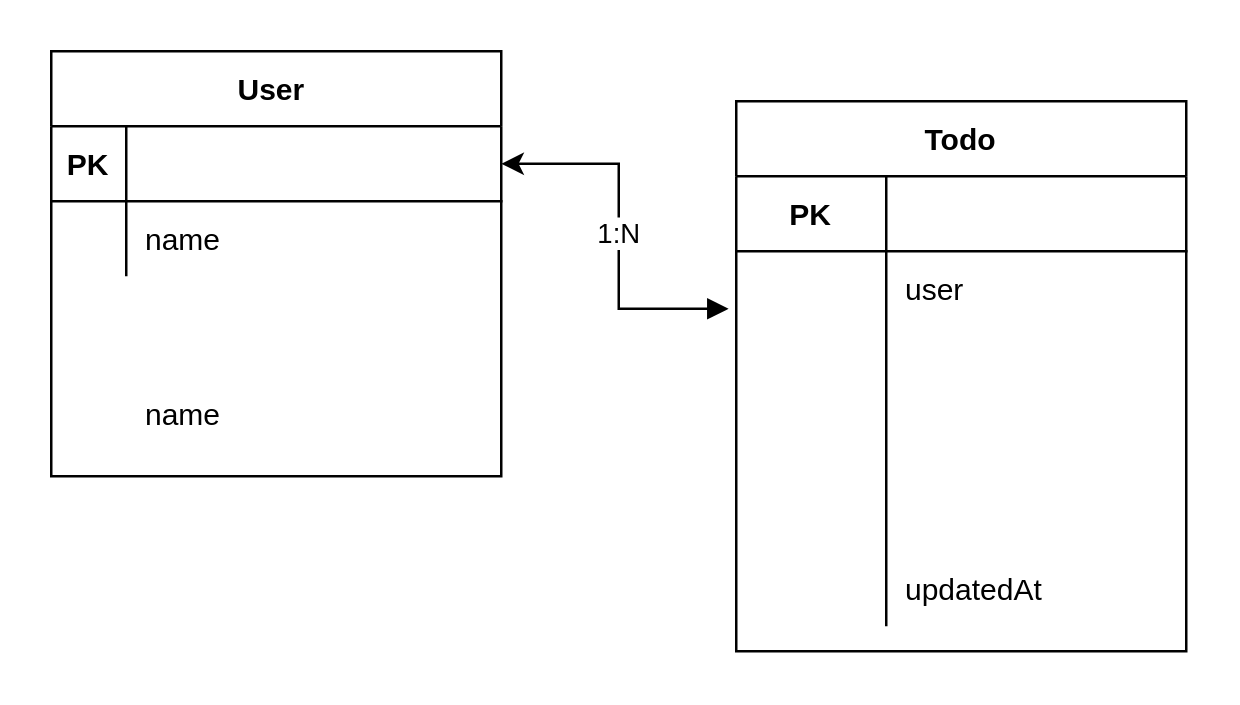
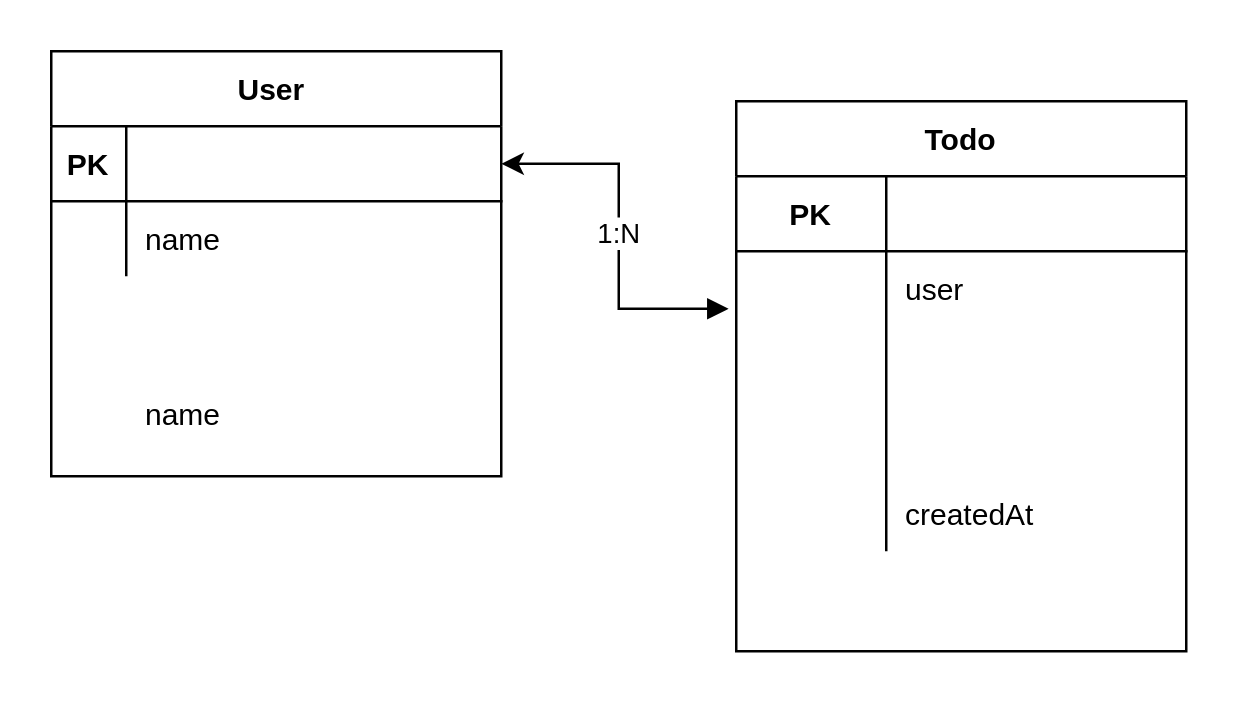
node "createdAt": added
node "updatedAt": removed
